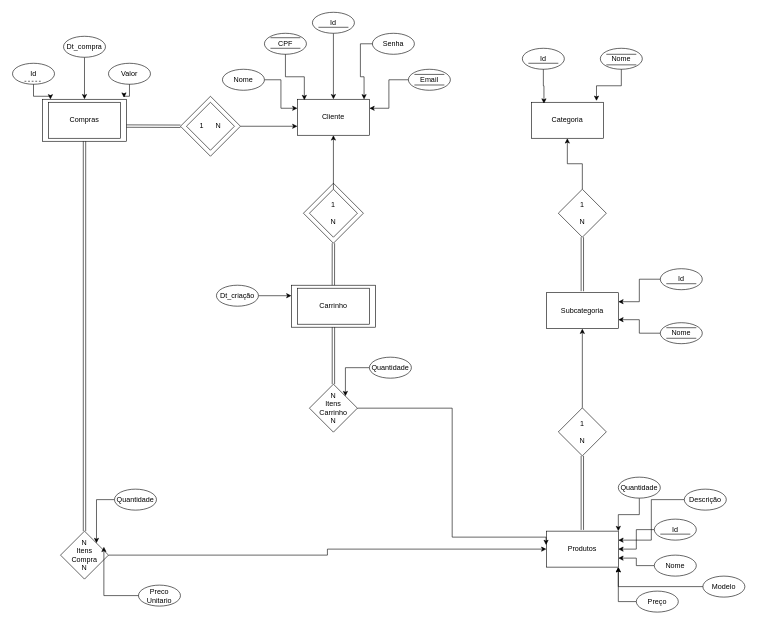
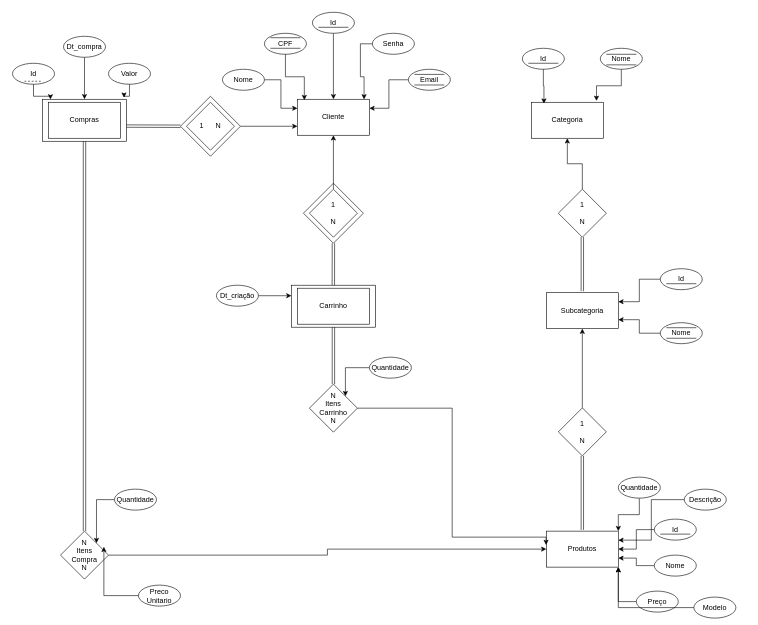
node "Modelo": moved (724, 587) -> (715, 608)
